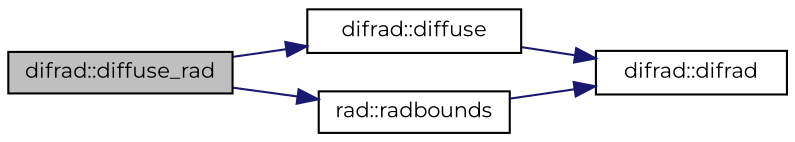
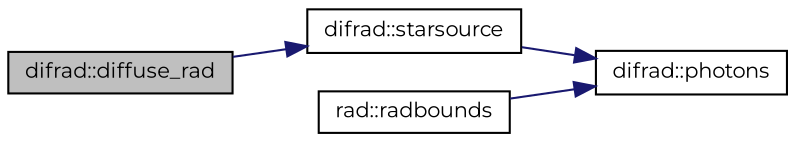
node "difrad::diffuse": label "difrad::diffuse" -> "difrad::starsource"
node "difrad::difrad": label "difrad::difrad" -> "difrad::photons"
edge "difrad::diffuse_rad" -> "rad::radbounds": removed
